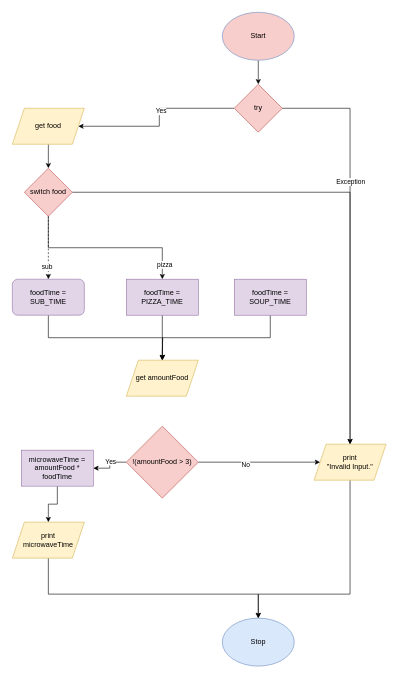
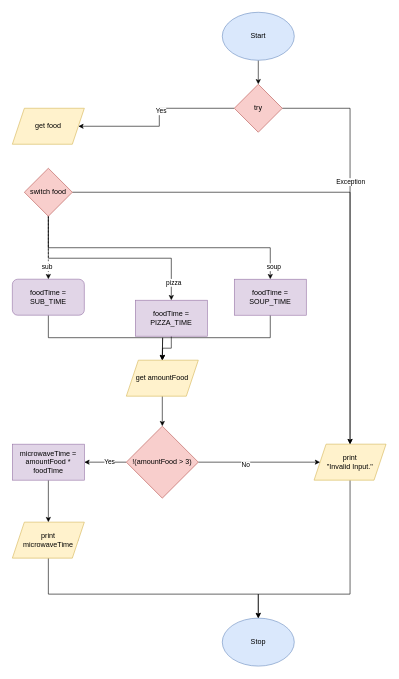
node "Start": fillcolor #f8cecc -> #dae8fc
edge "get food" -> "switch food": removed
edge "switch food" -> "foodTime = SOUP_TIME": added, label "soup"
node "foodTime = PIZZA_TIME": moved (162, 297) -> (171, 318)
edge "get amountFood" -> "!(amountFood > 3)": added
node "microwaveTime = amountFood * foodTime": moved (57, 468) -> (48, 462)
